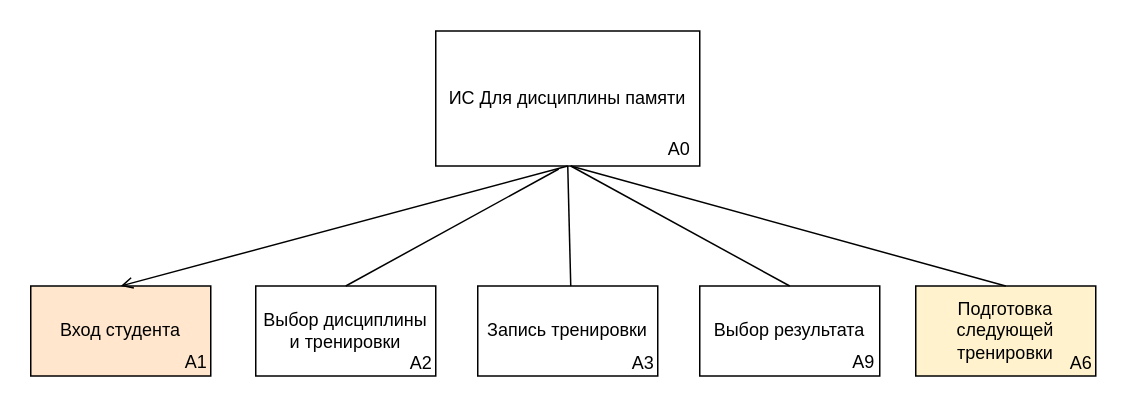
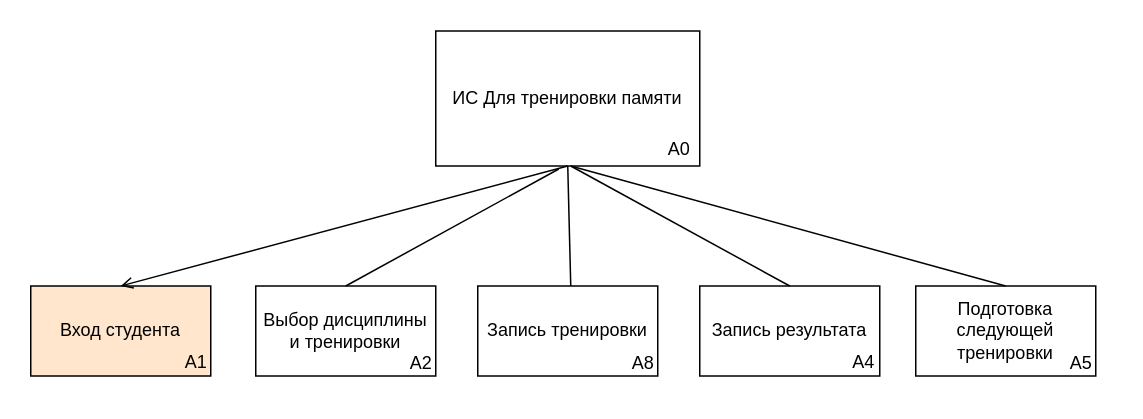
node "ИС Для дисциплины памяти": label "ИС Для дисциплины памяти" -> "ИС Для тренировки памяти"
node "Выбор результата": label "Выбор результата" -> "Запись результата"
node "Подготовка следующей тренировки": fillcolor #fff2cc -> #ffffff
node "A9": label "A9" -> "A4"
node "A3": label "A3" -> "A8"
node "A6": label "A6" -> "A5"
